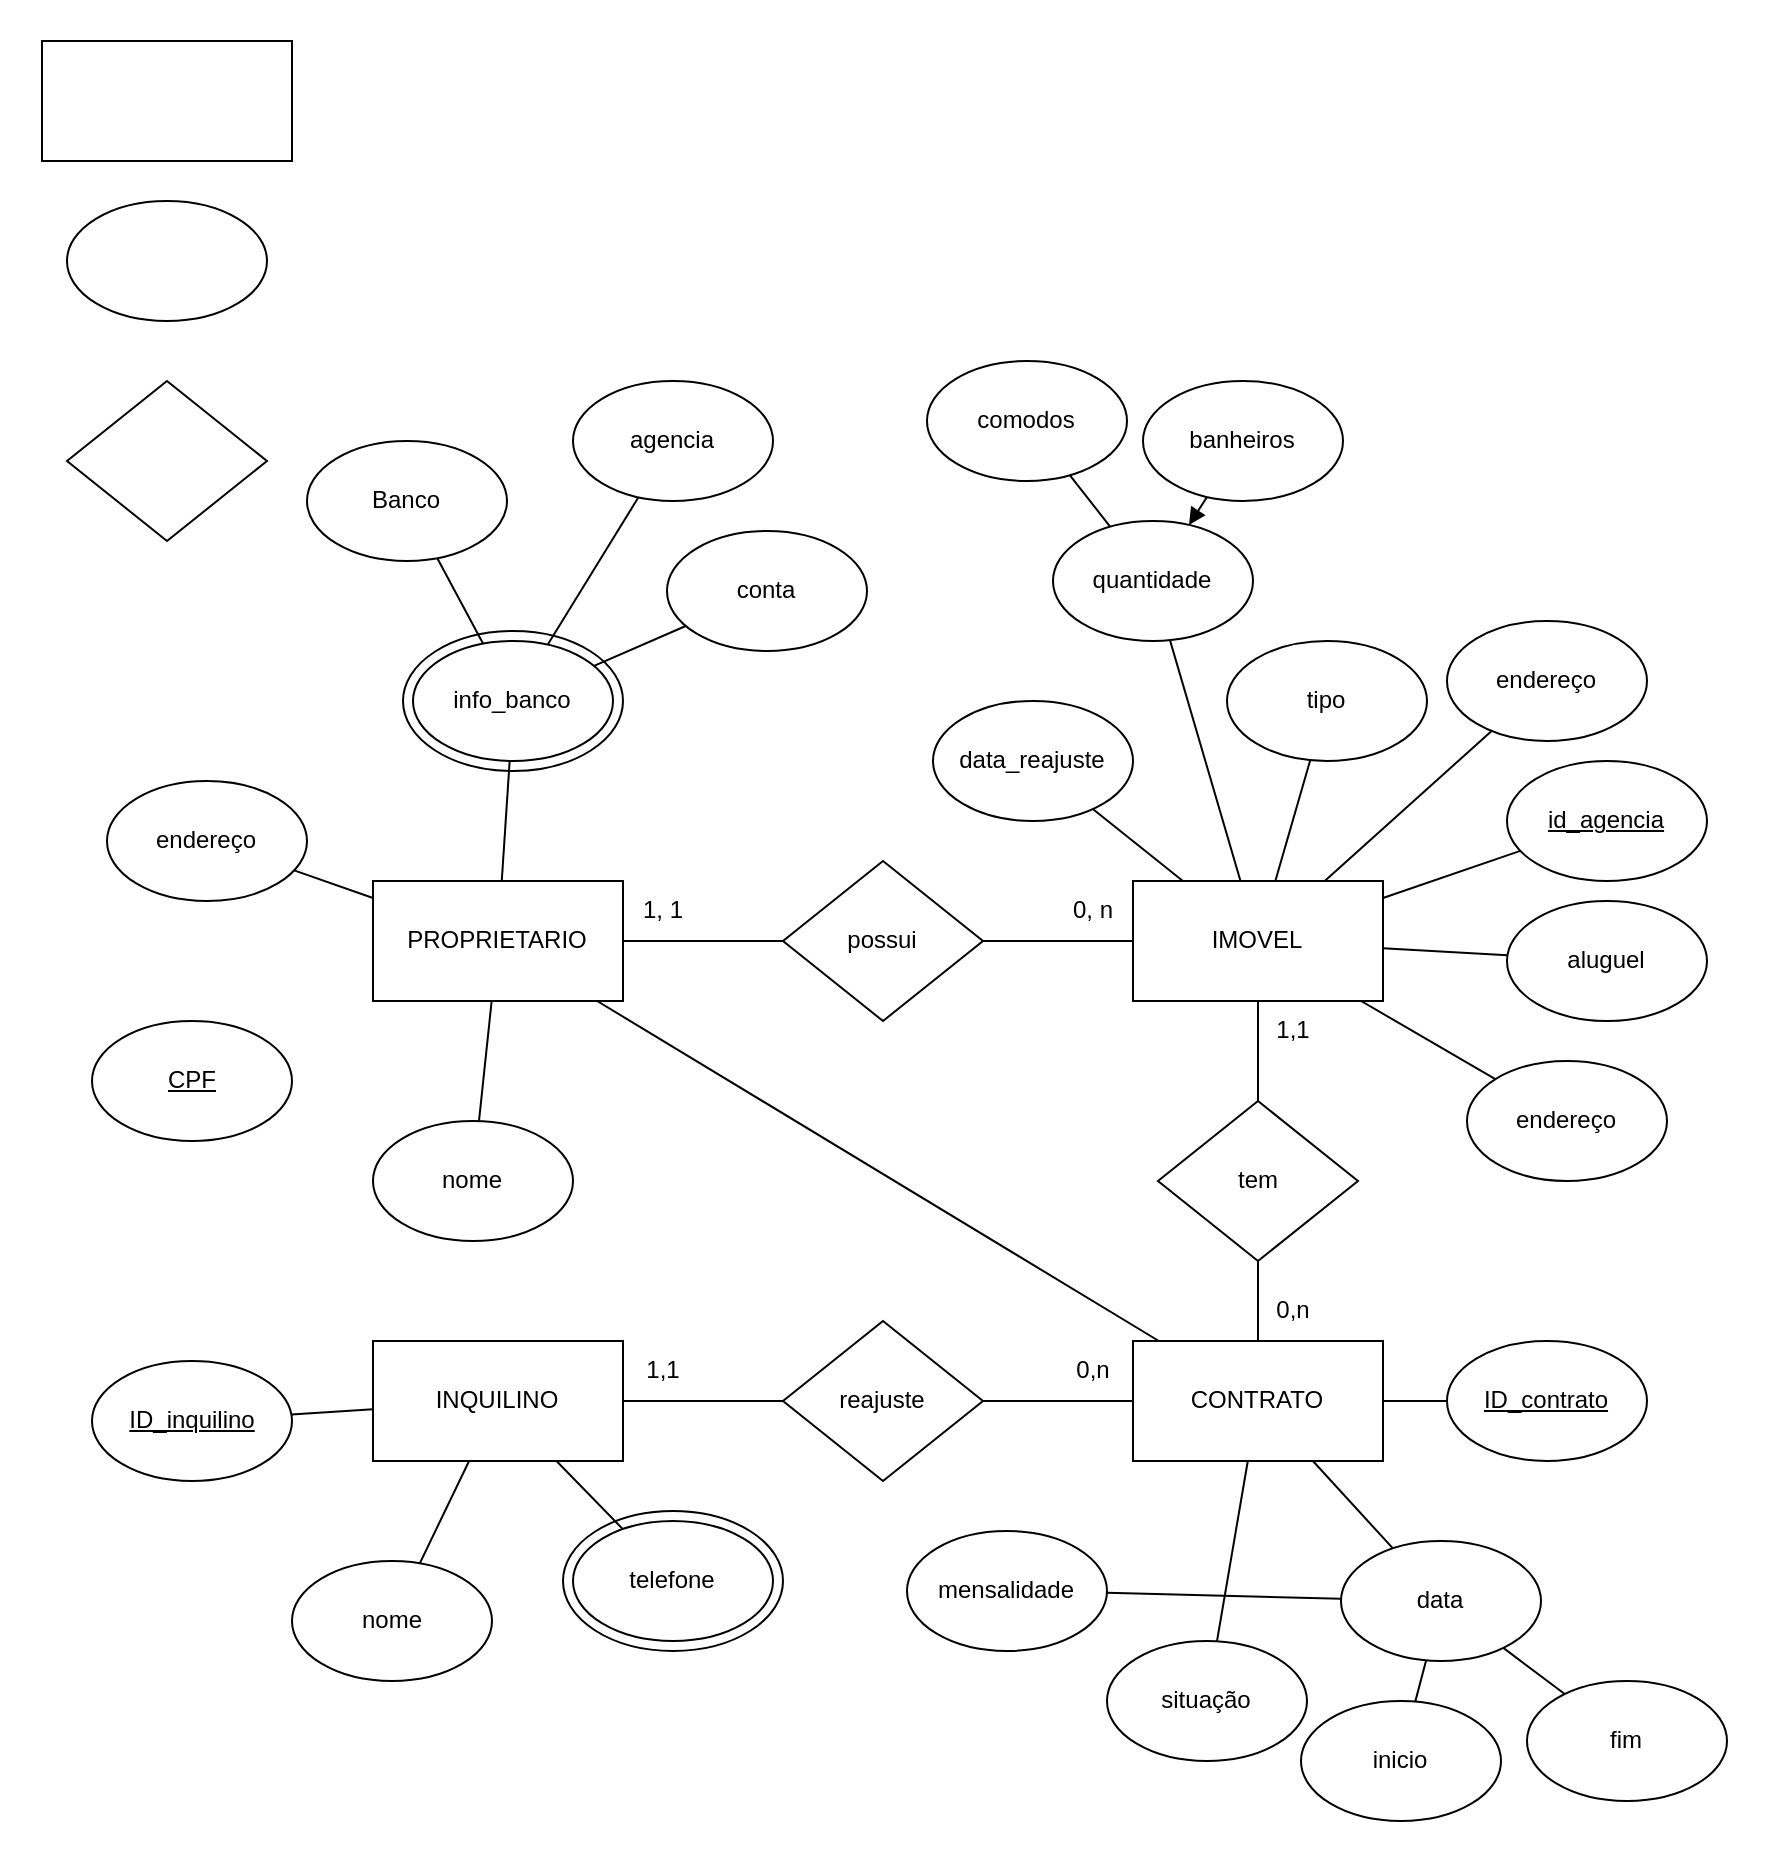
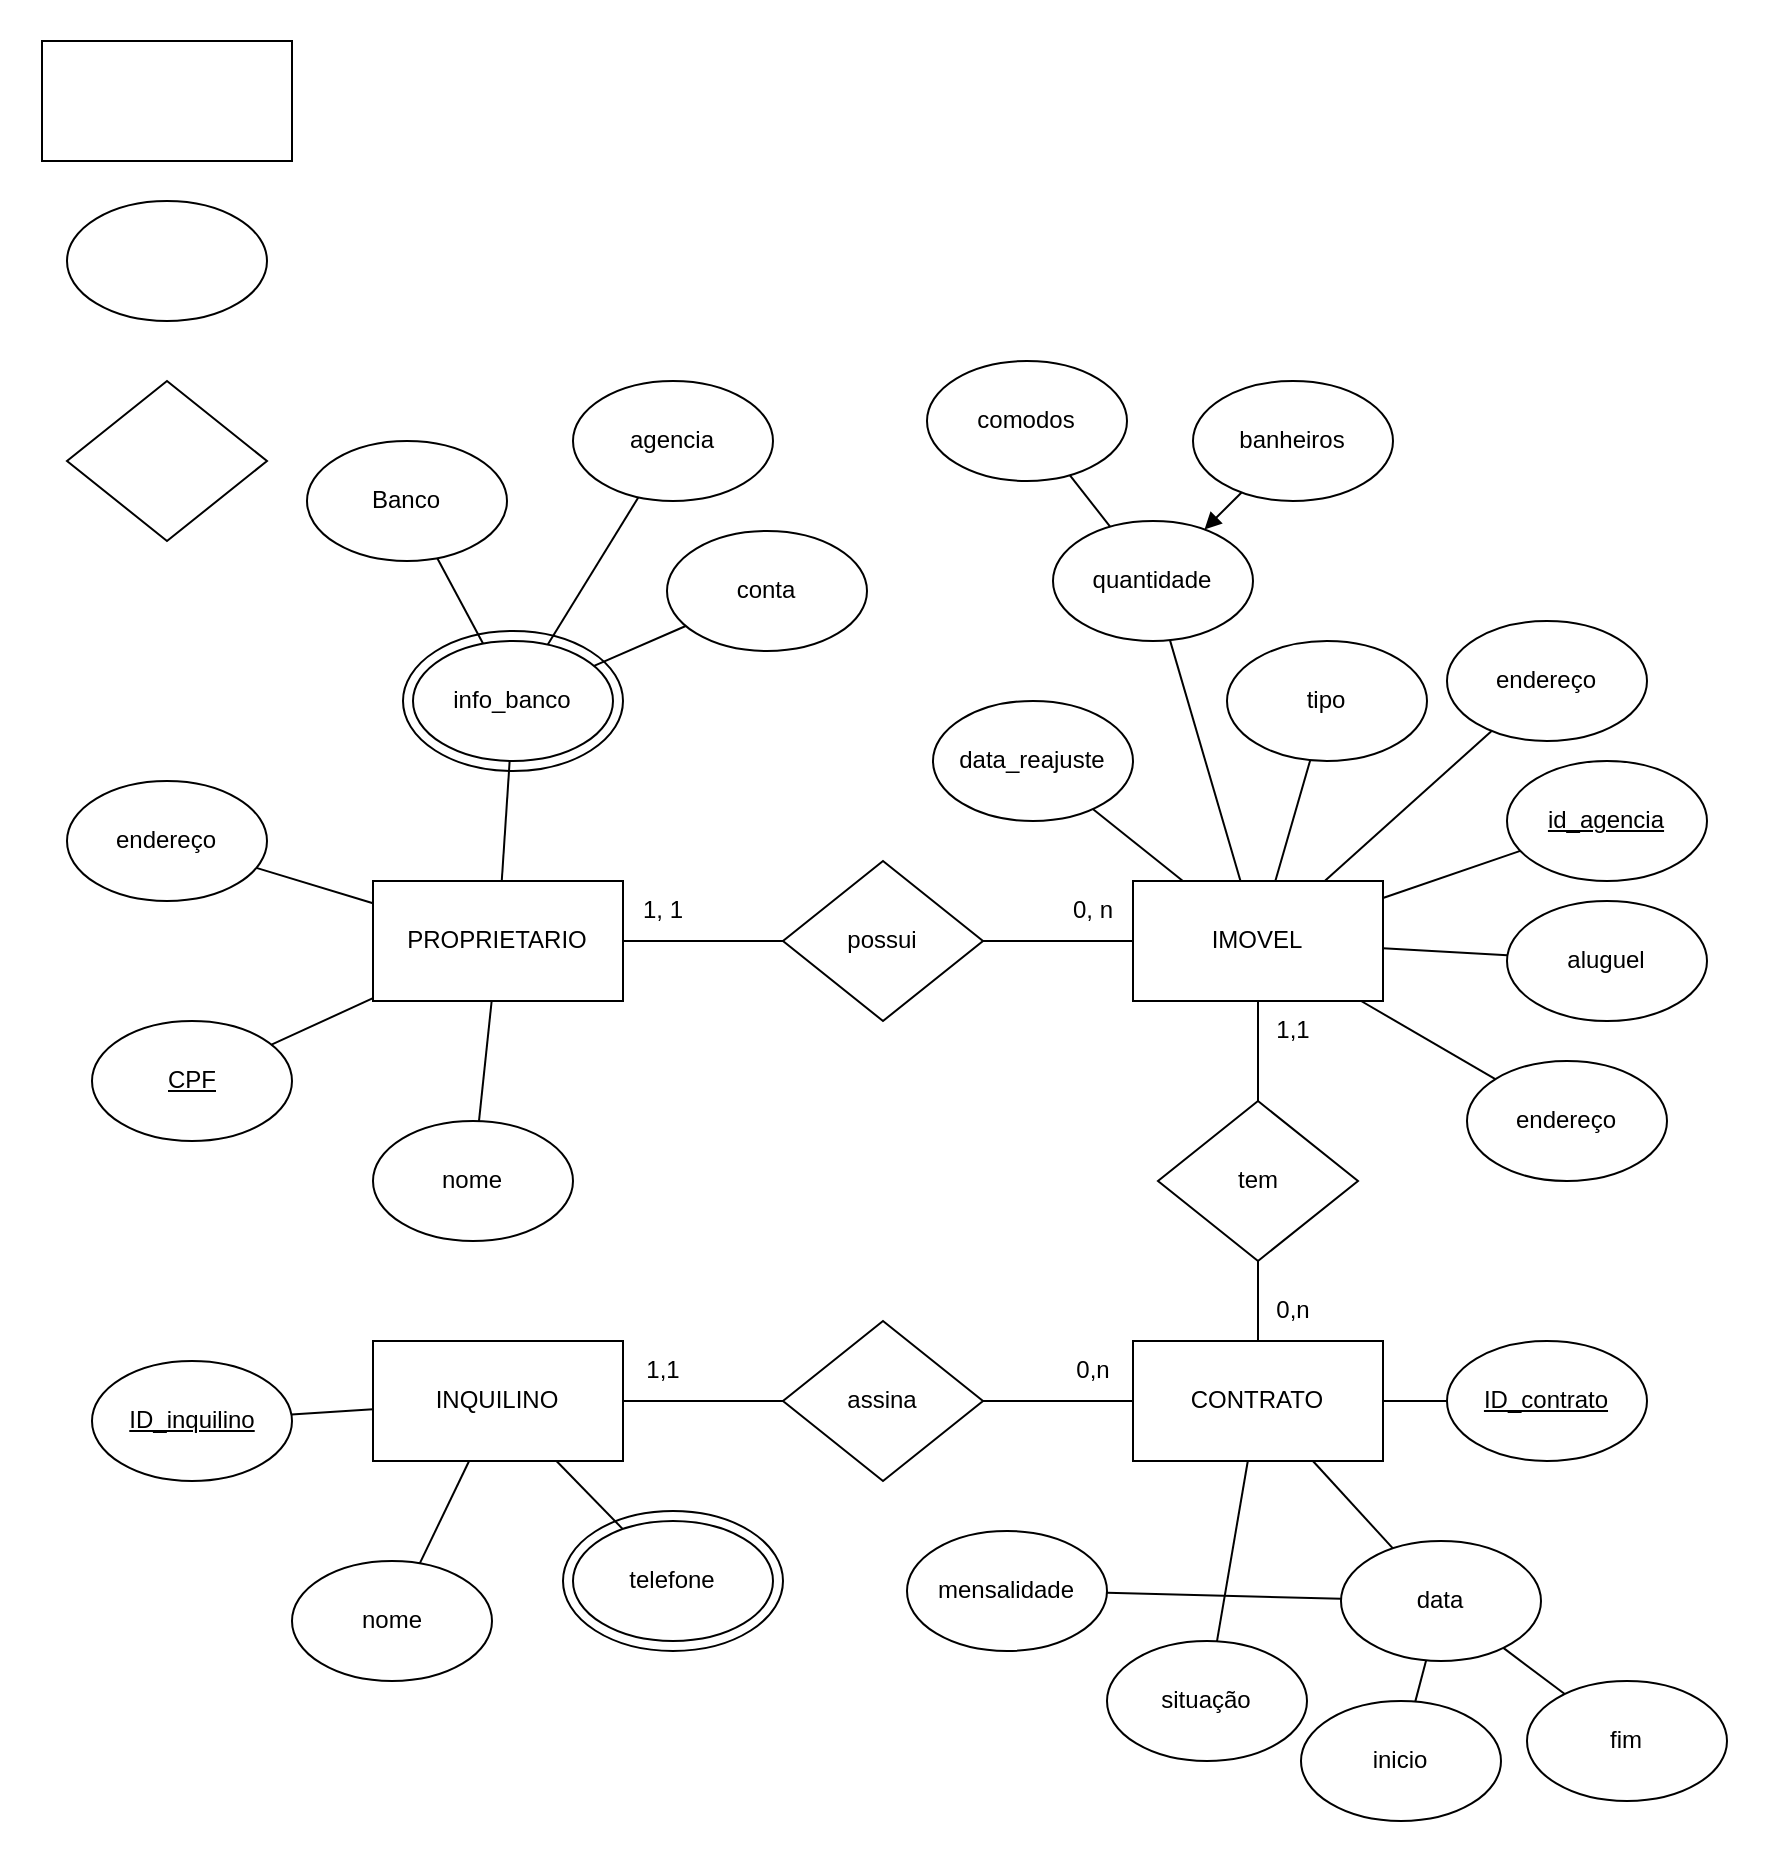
node "banheiros": moved (1243, 441) -> (1293, 441)
node "endereço": moved (207, 841) -> (167, 841)
edge "PROPRIETARIO" -- "CONTRATO": now "PROPRIETARIO" -- "CPF"
node "reajuste": label "reajuste" -> "assina"
